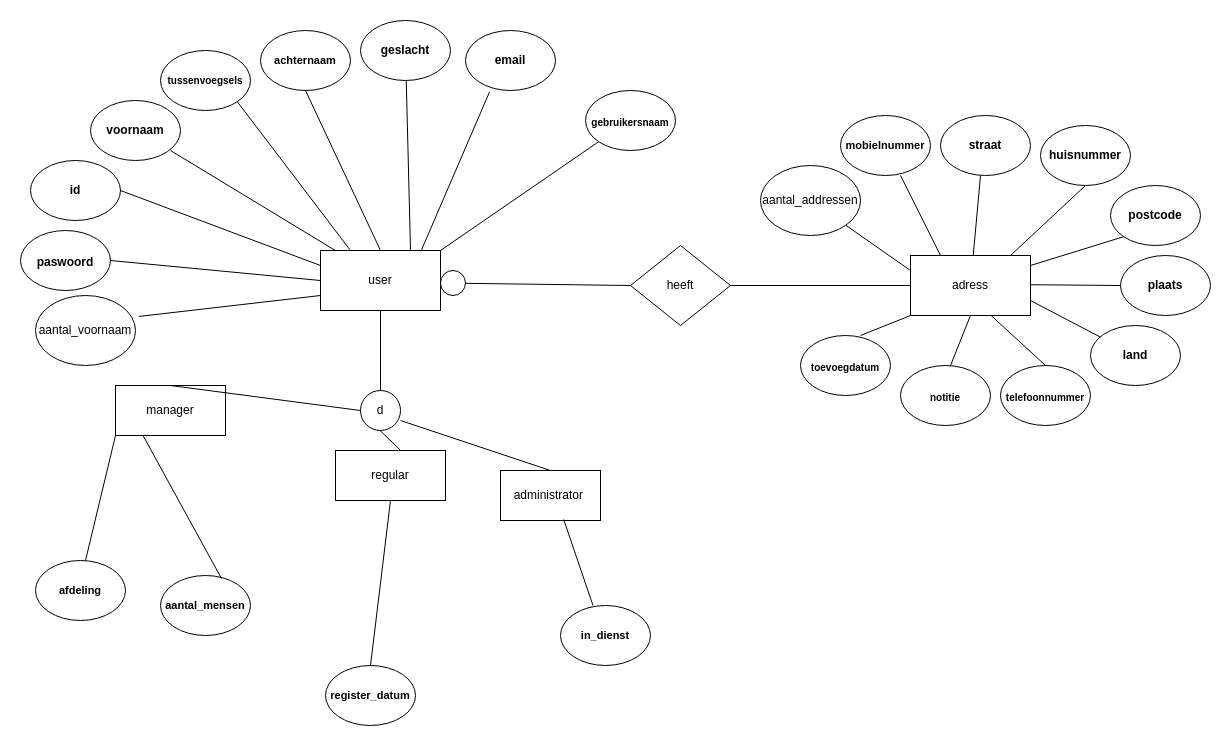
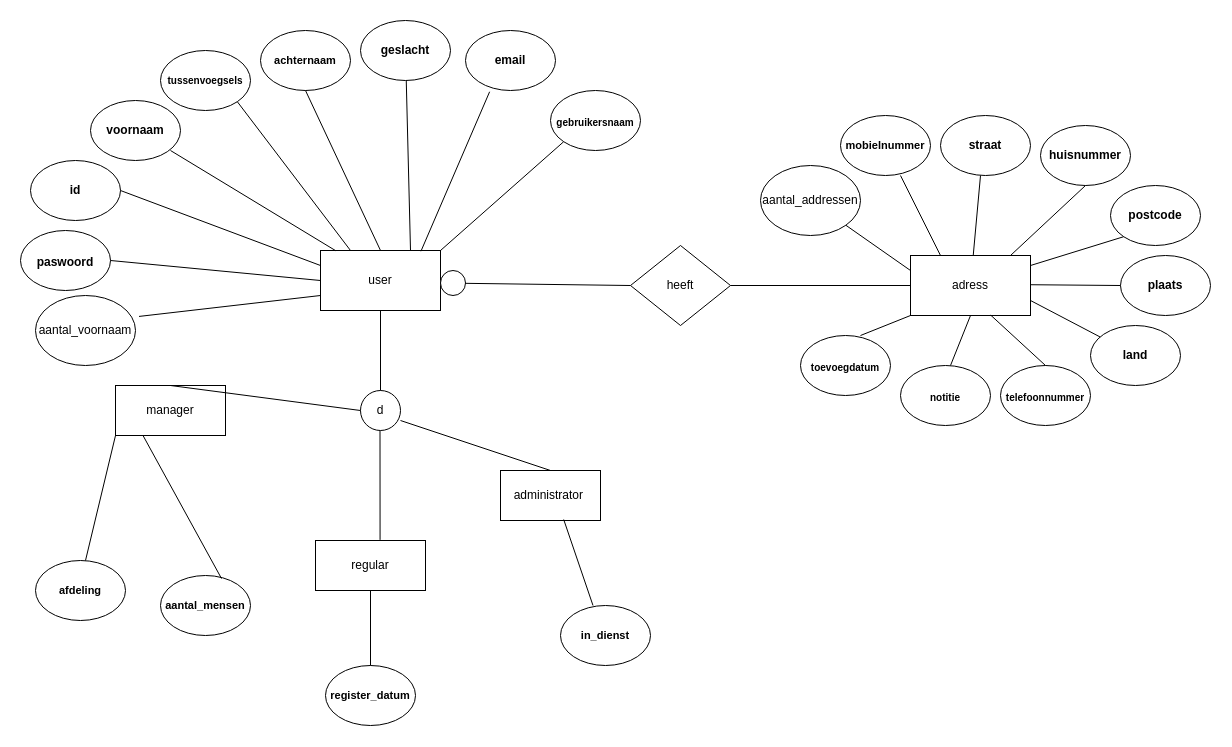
node "gebruikersnaam": moved (631, 121) -> (596, 121)
node "regular": moved (391, 476) -> (371, 566)
